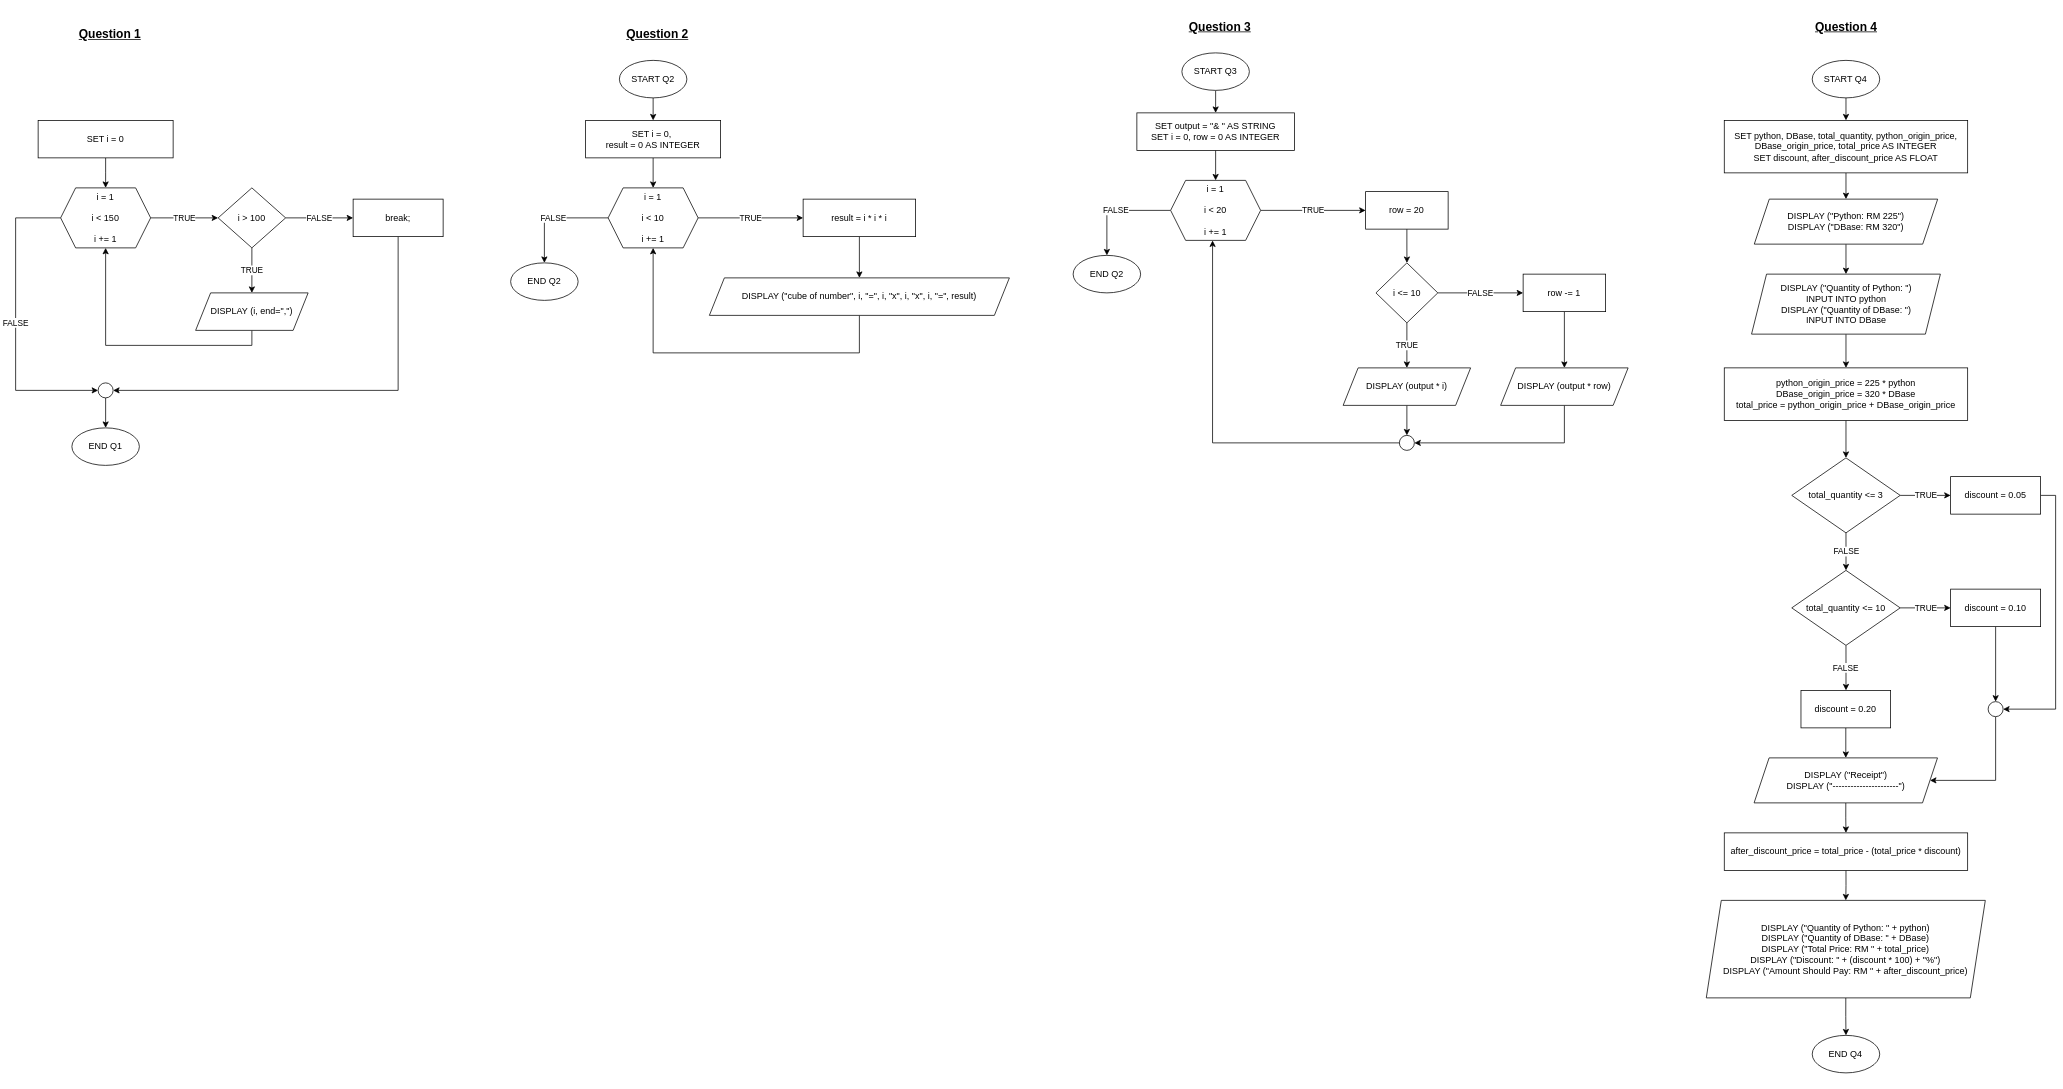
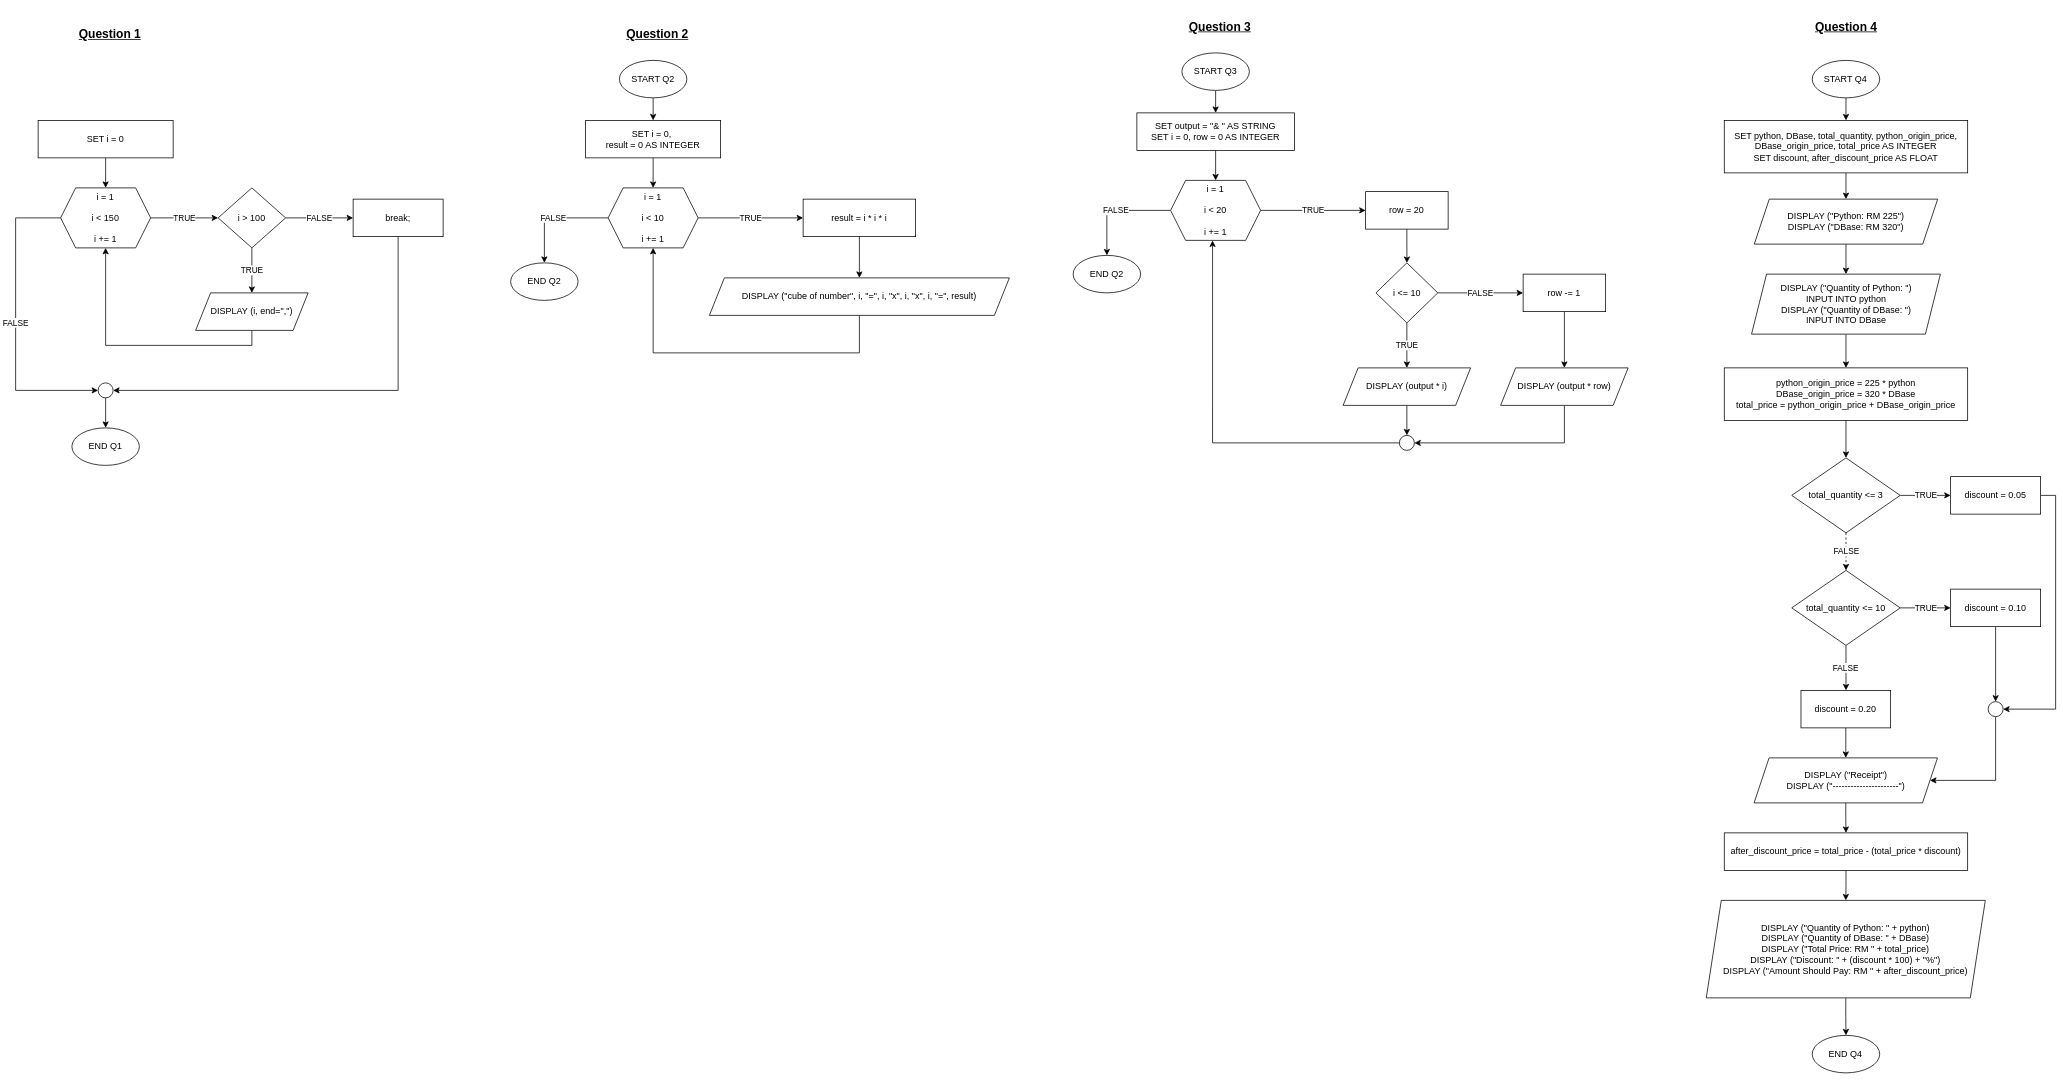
edge "total_quantity <= 3" -> "total_quantity <= 10": style solid -> dashed
